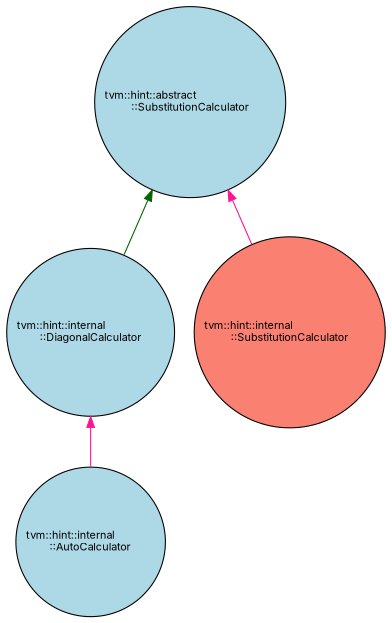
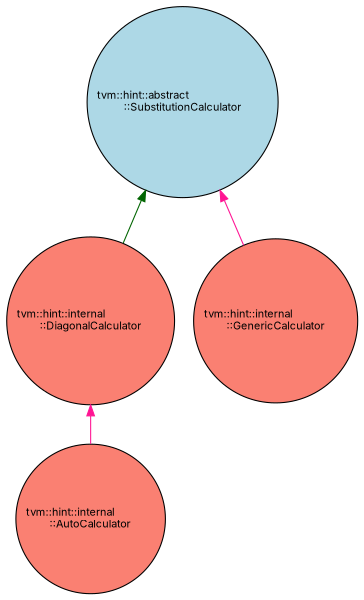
node "tvm::hint::internal ::DiagonalCalculator": fillcolor lightblue -> salmon
node "tvm::hint::internal ::SubstitutionCalculator": label "tvm::hint::internal ::SubstitutionCalculator" -> "tvm::hint::internal ::GenericCalculator"
node "tvm::hint::internal ::AutoCalculator": fillcolor lightblue -> salmon
